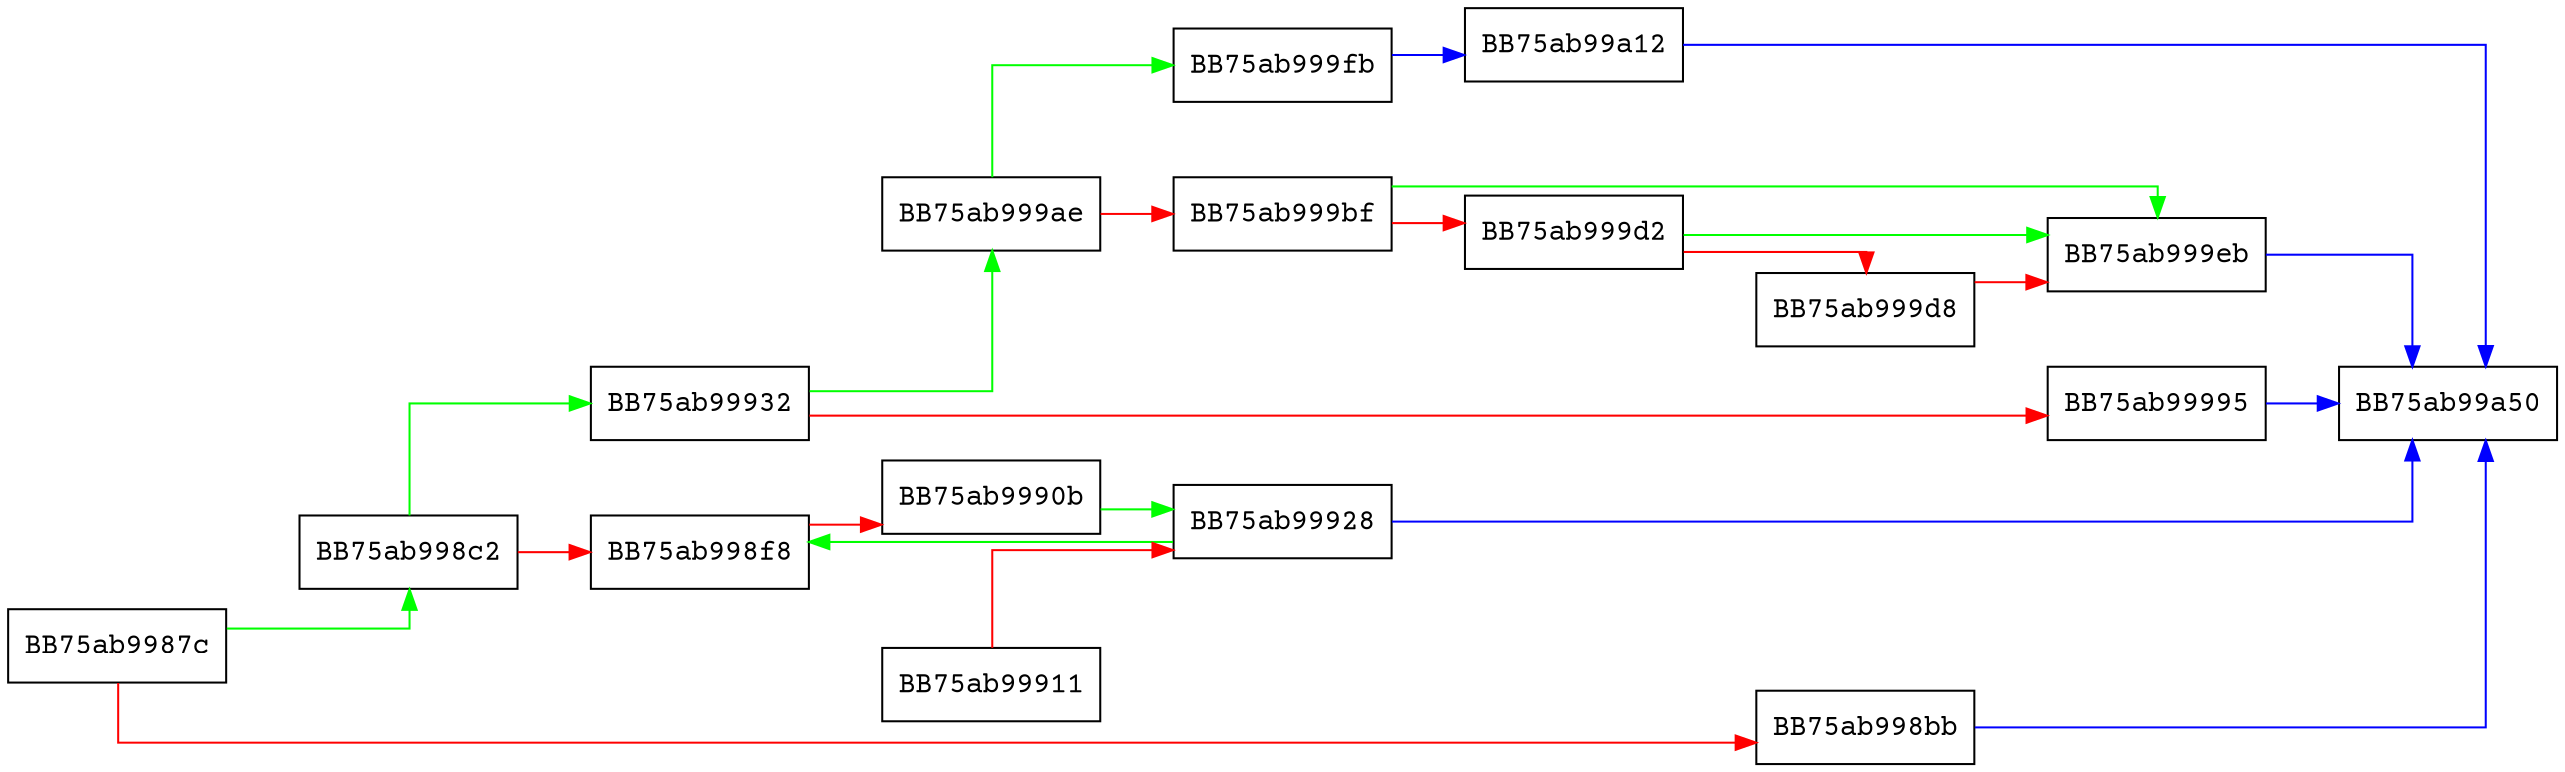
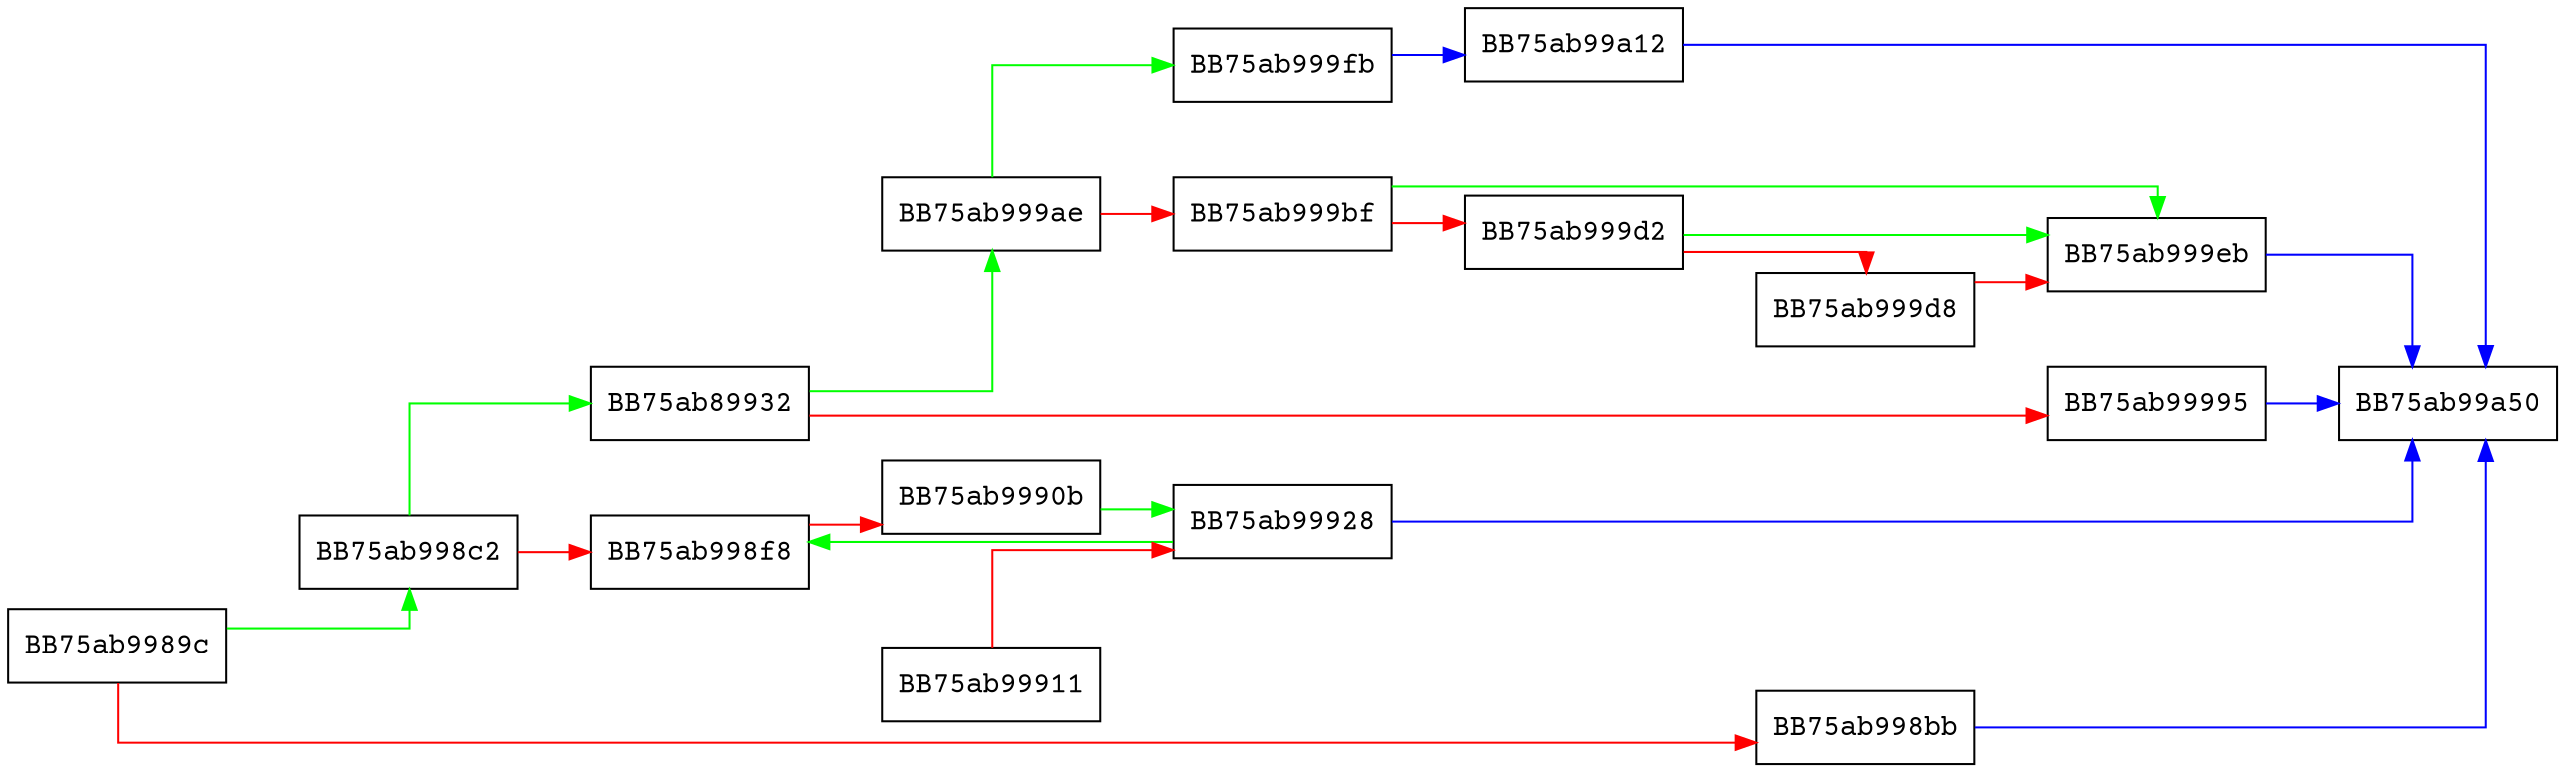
node "BB75ab99932": label "BB75ab99932" -> "BB75ab89932"
node "BB75ab9987c": label "BB75ab9987c" -> "BB75ab9989c"
